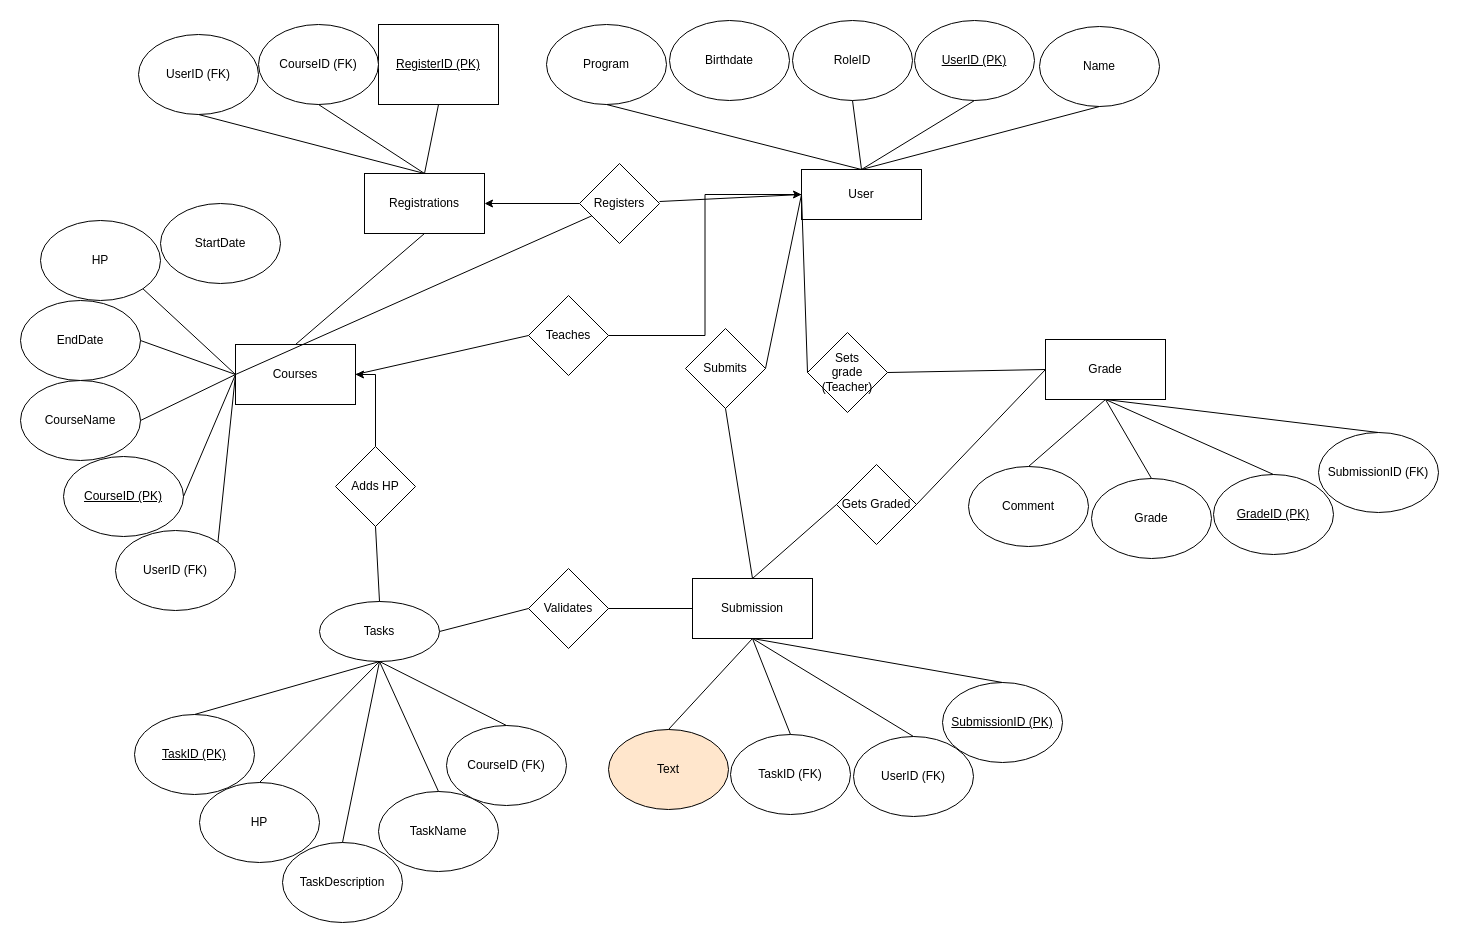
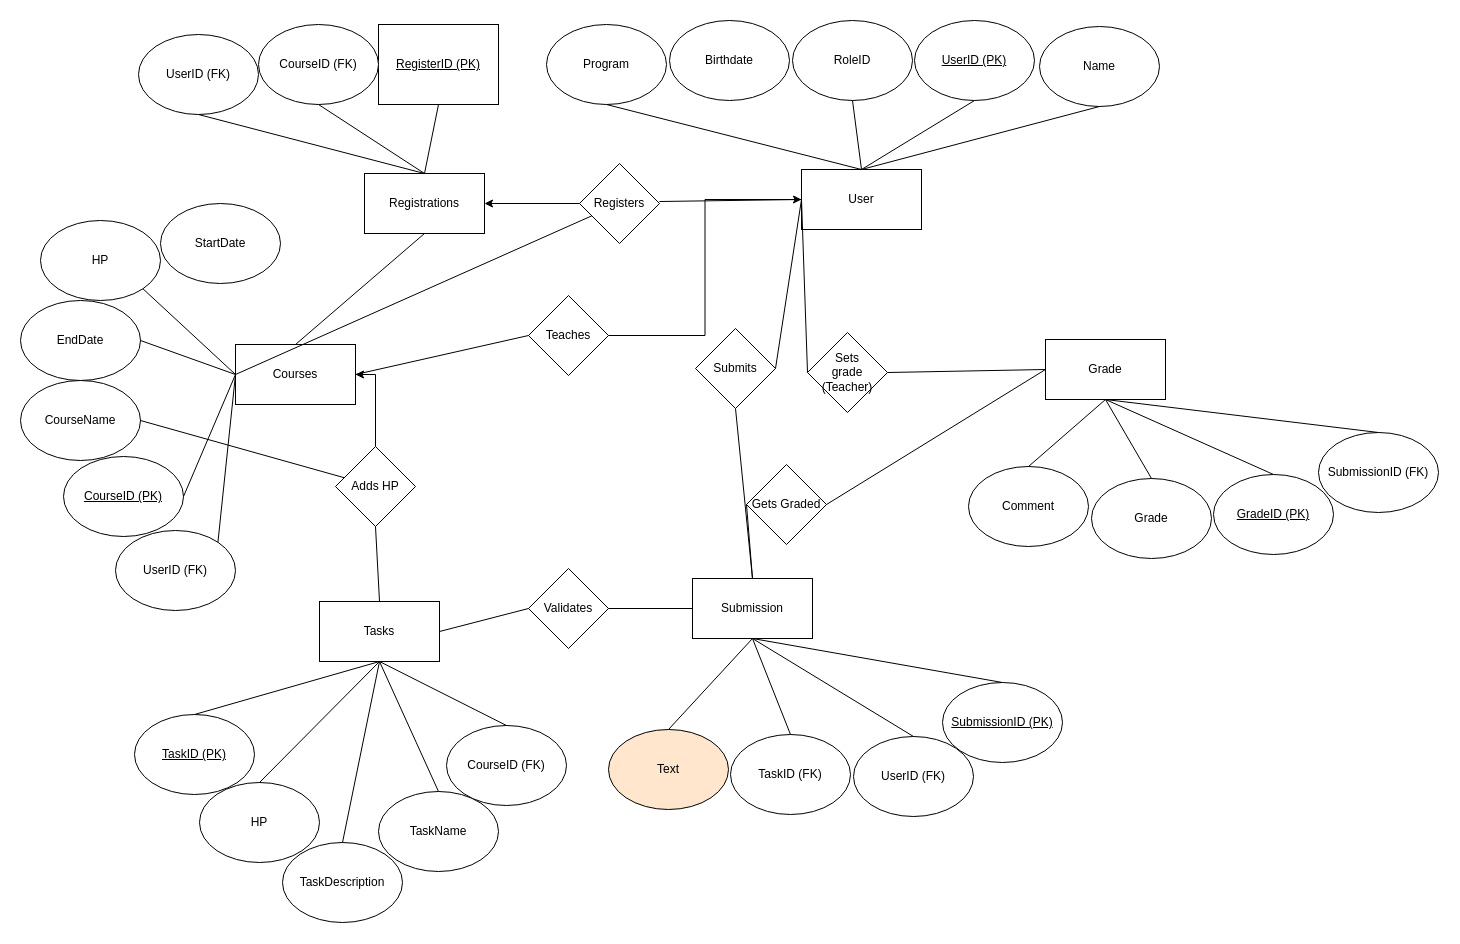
node "User": size 120x50 -> 120x60
node "Submits": moved (726, 369) -> (736, 369)
edge "Courses" -- "CourseName": now "Adds HP" -- "CourseName"
node "Gets Graded": moved (877, 505) -> (787, 505)
node "Tasks": shape ellipse -> rectangle
